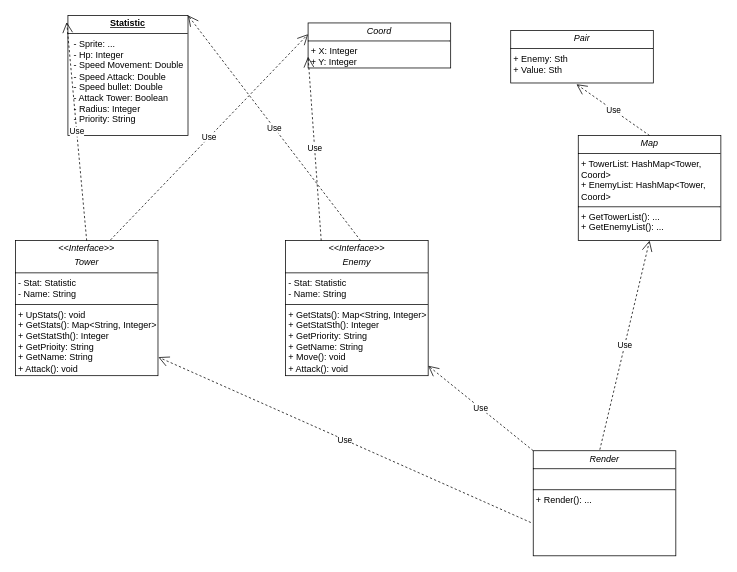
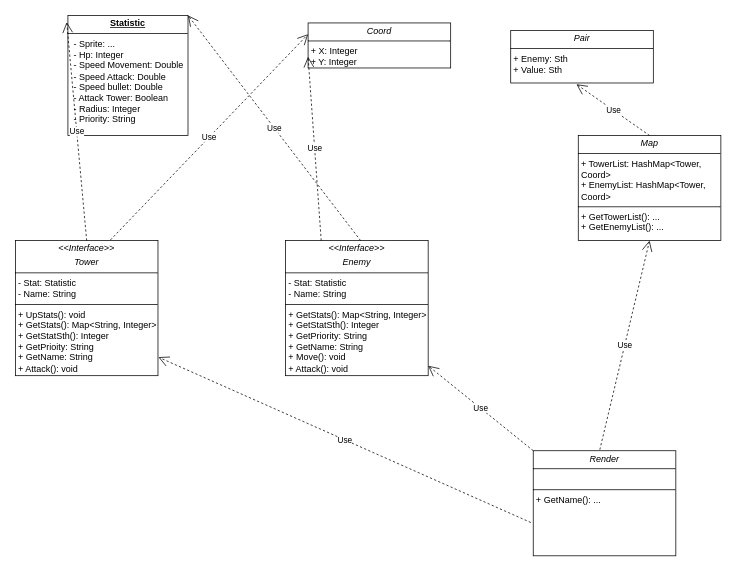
node "Render + Render(): ...": label "Render + Render(): ..." -> "Render + GetName(): ..."
